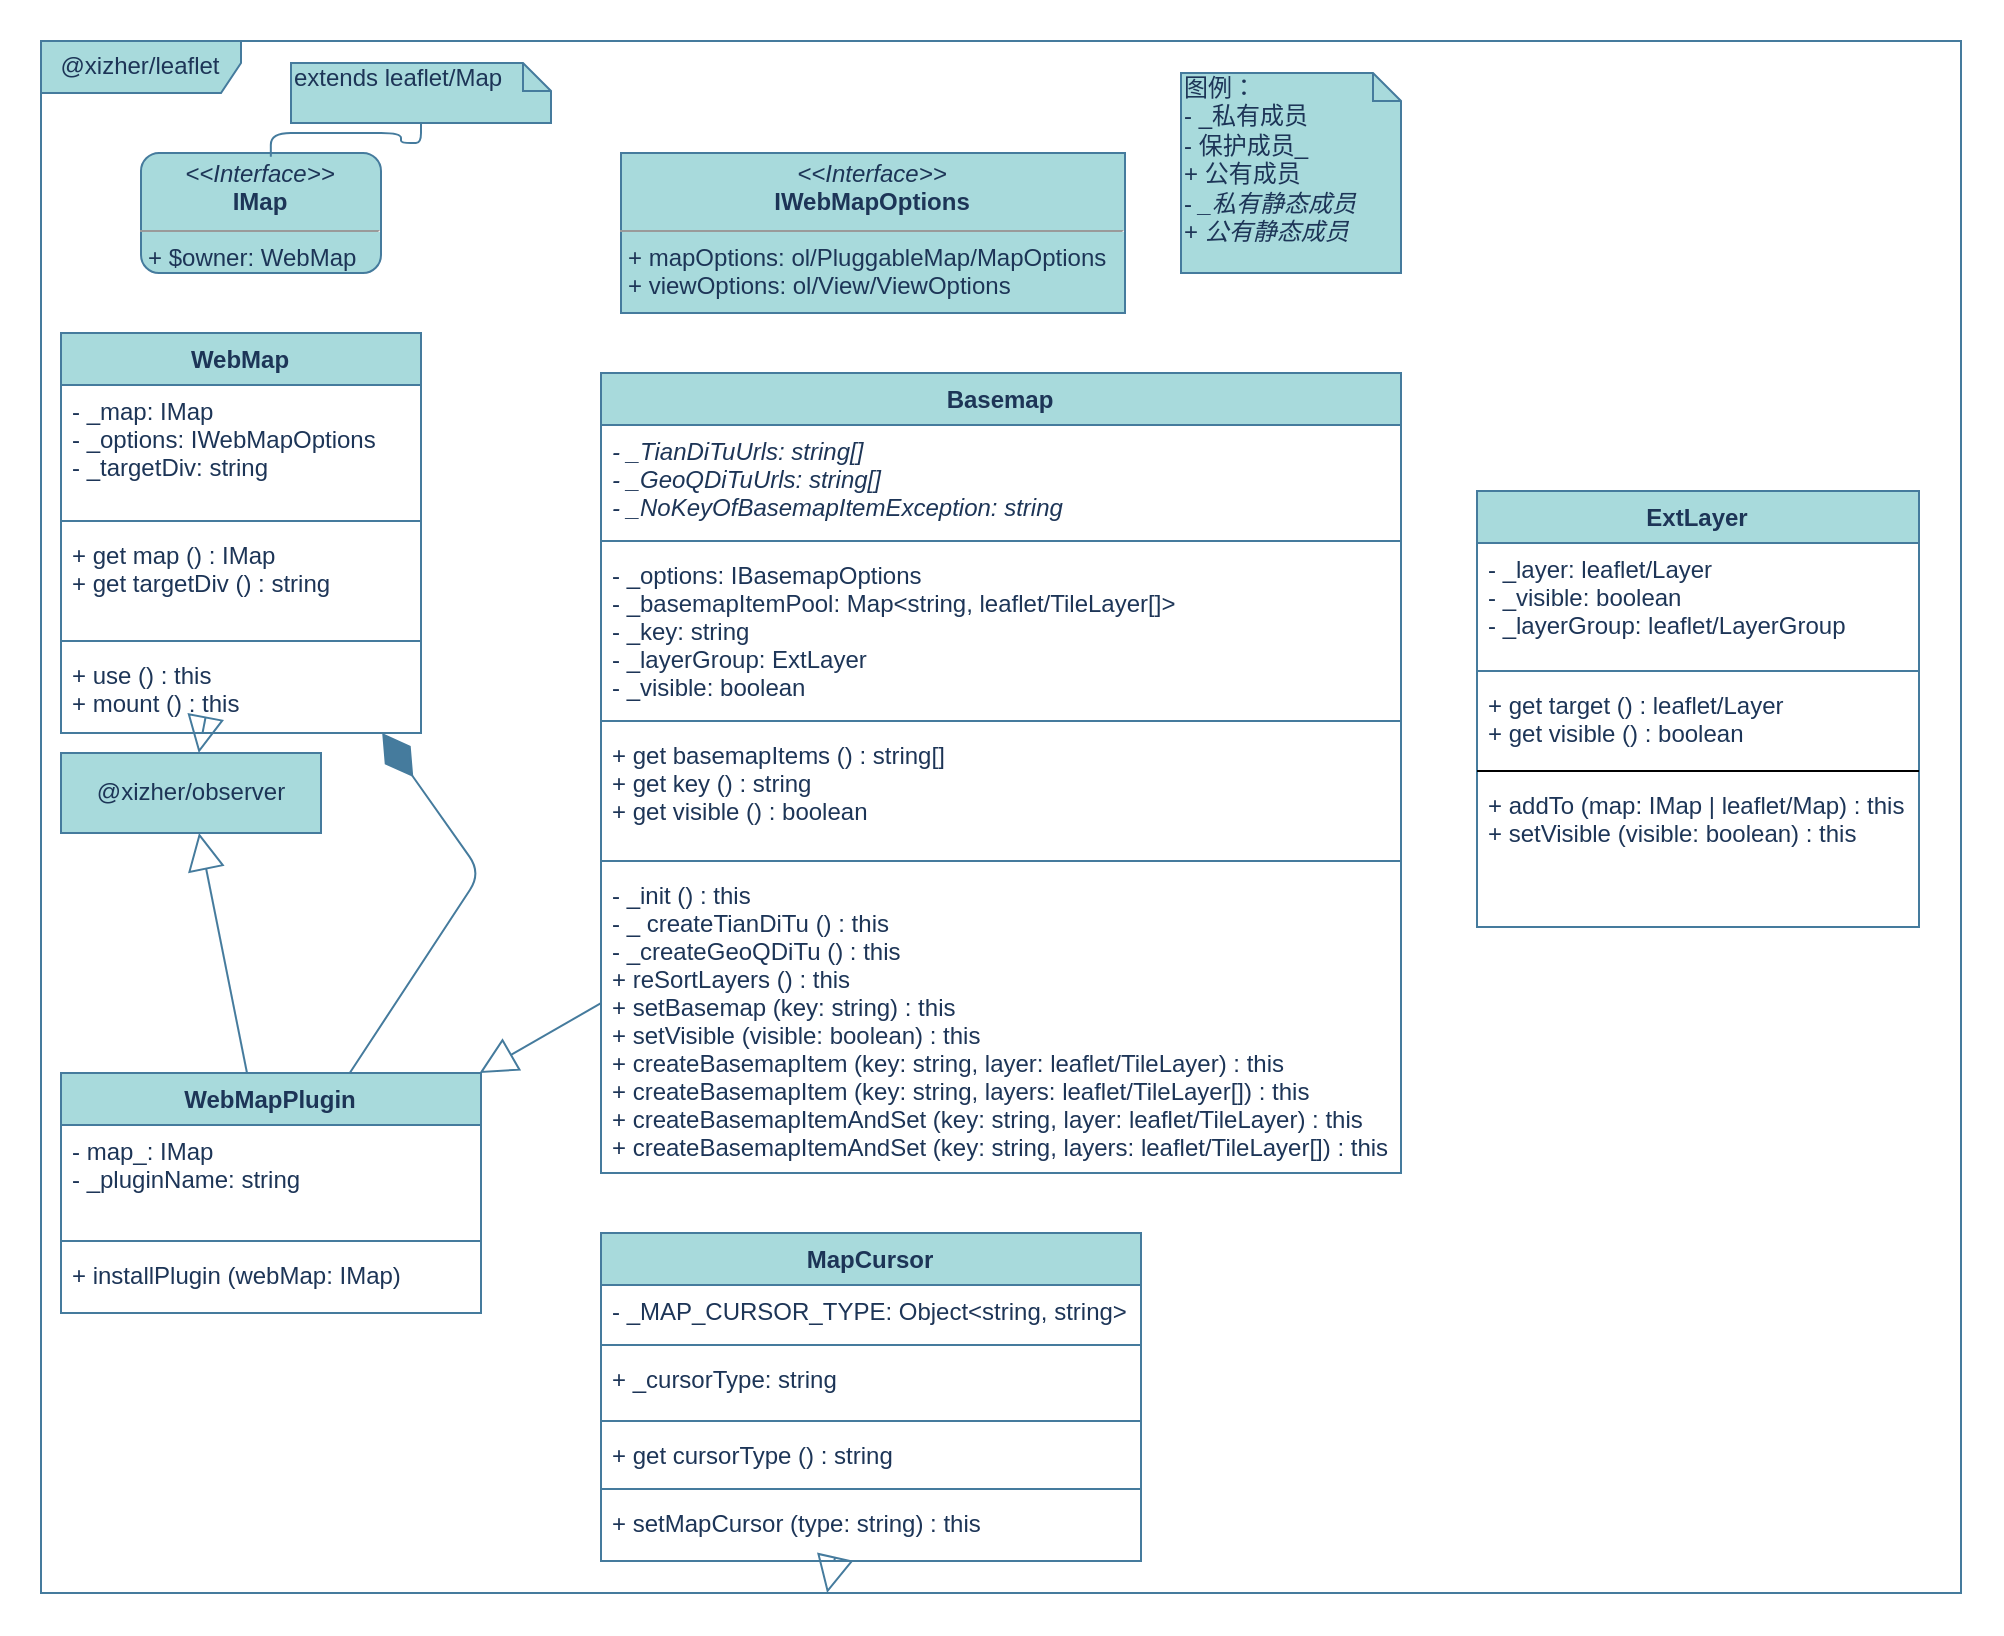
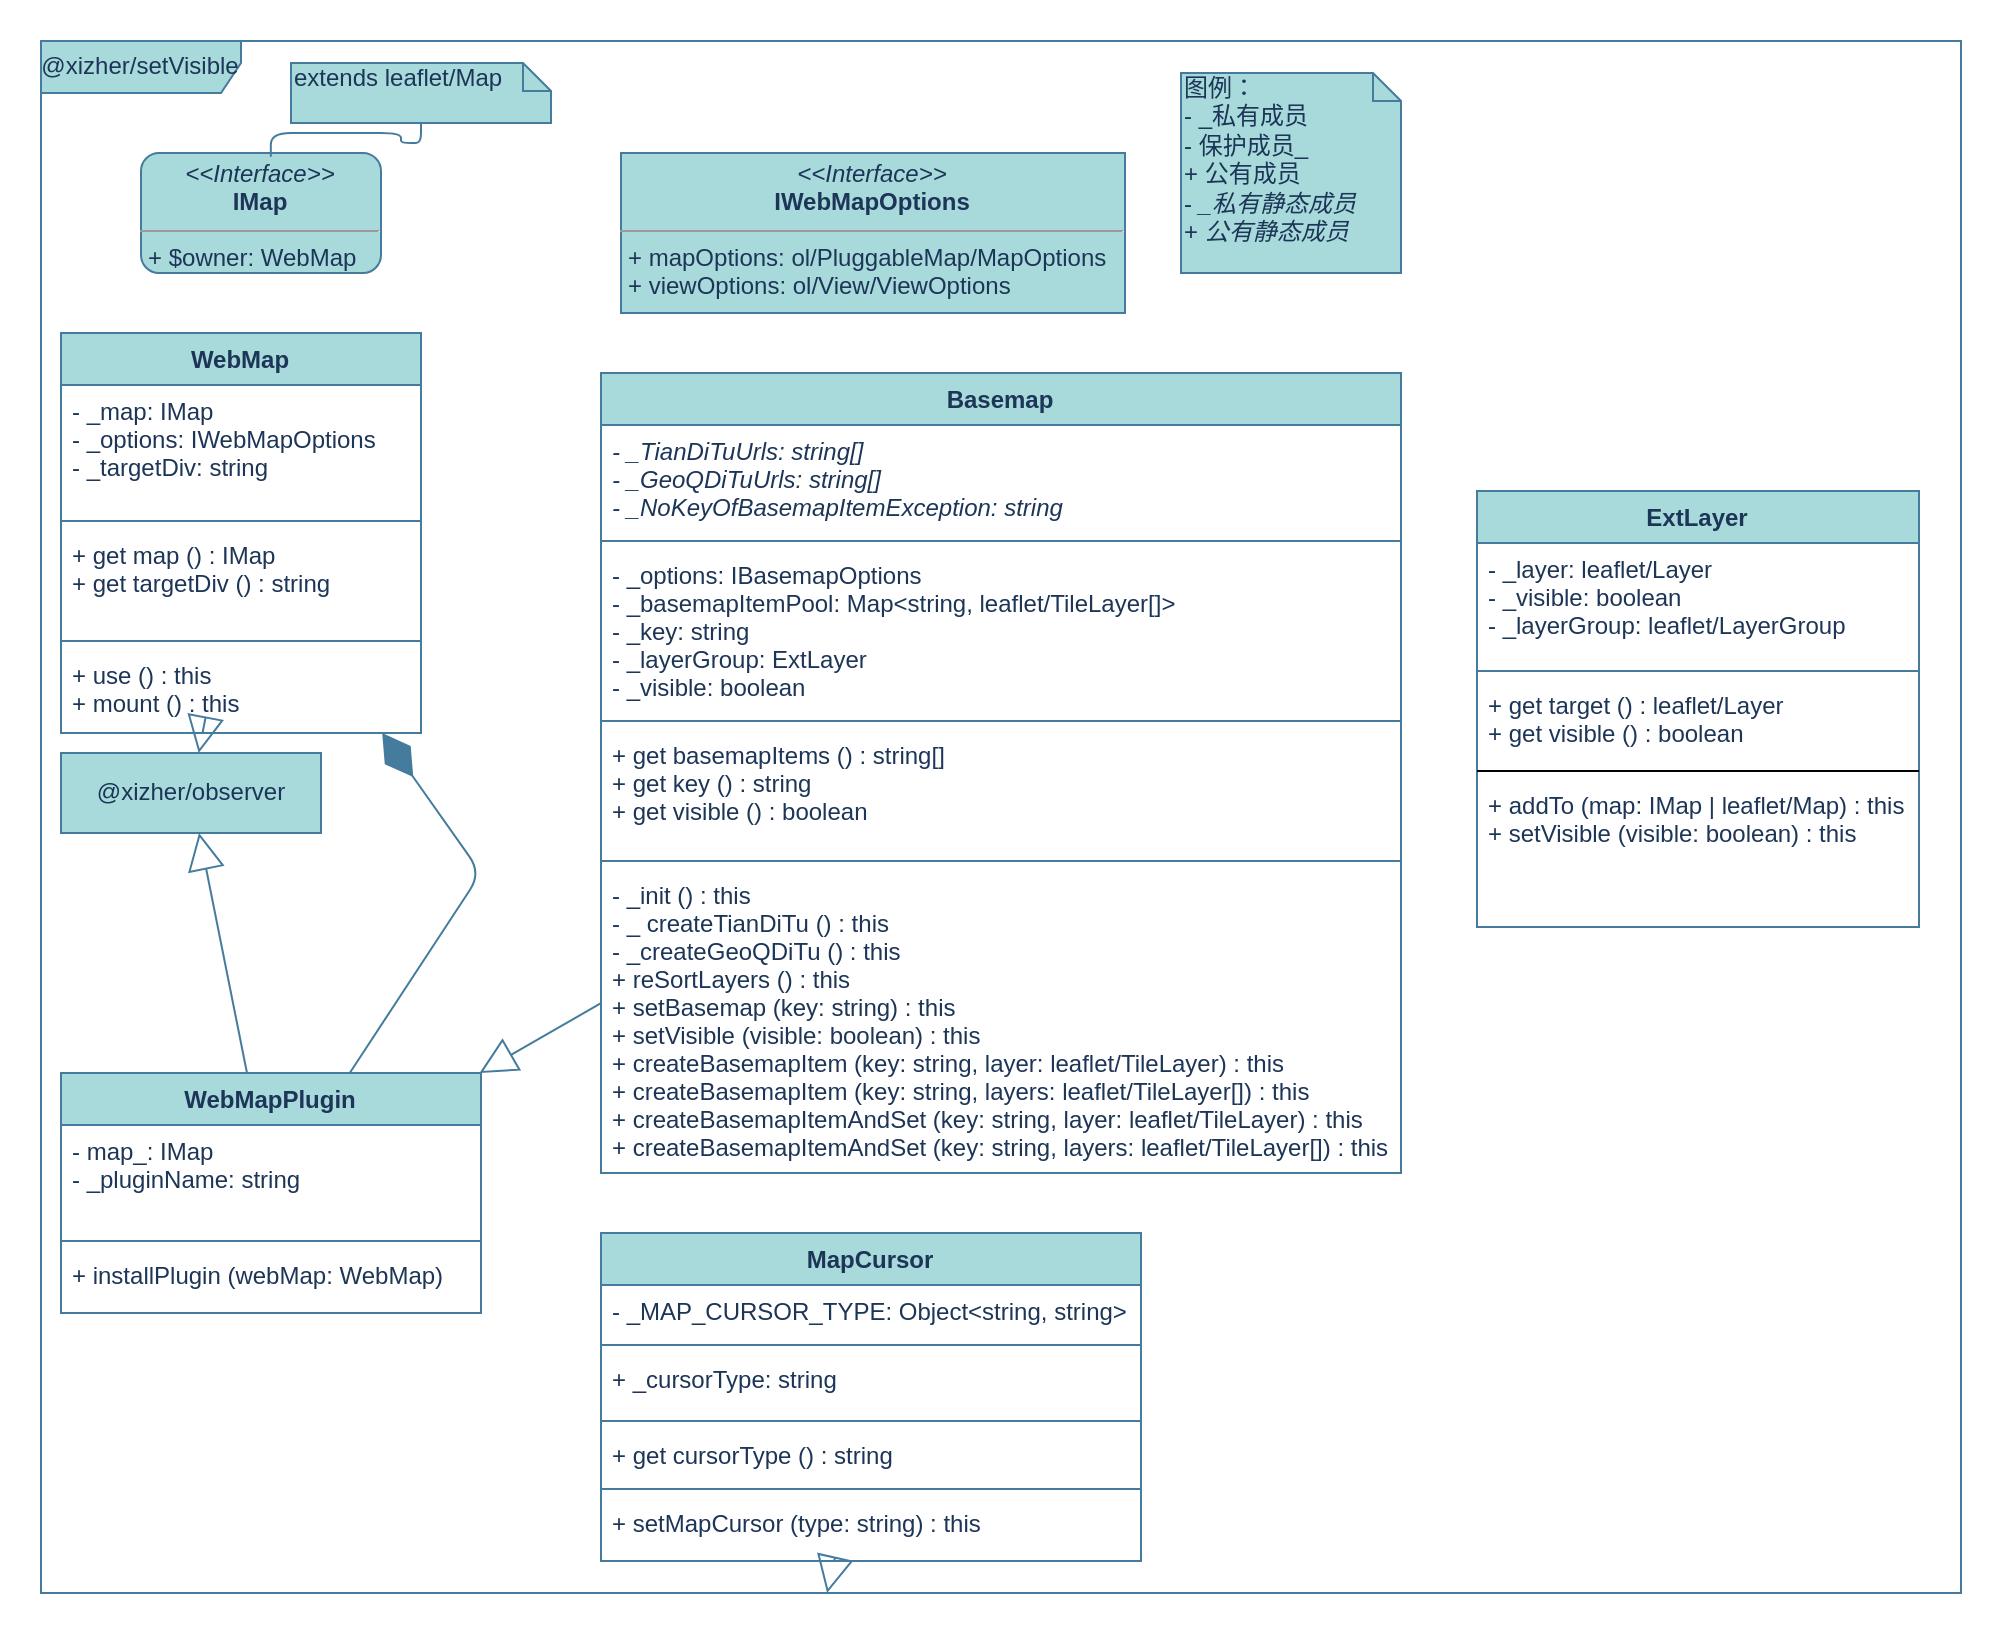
node "@xizher/leaflet": label "@xizher/leaflet" -> "@xizher/setVisible"
node "+ installPlugin (webMap: IMap)": label "+ installPlugin (webMap: IMap)" -> "+ installPlugin (webMap: WebMap)"
